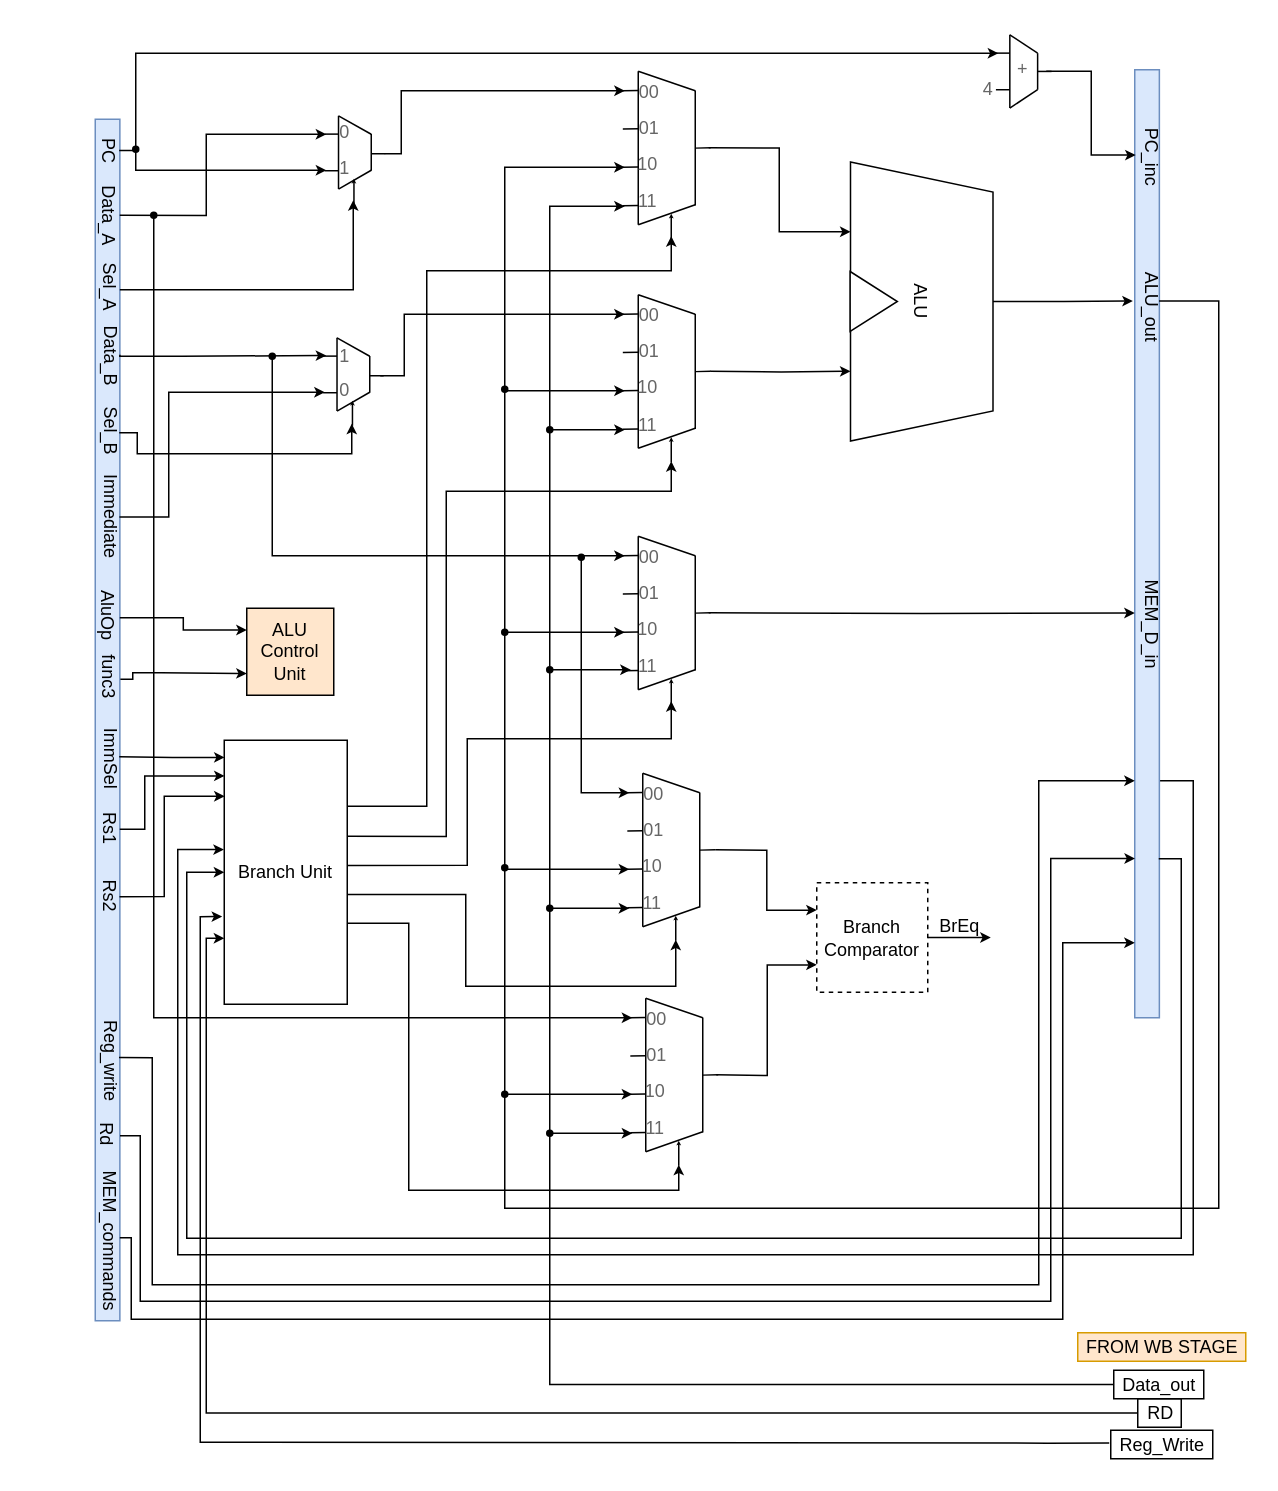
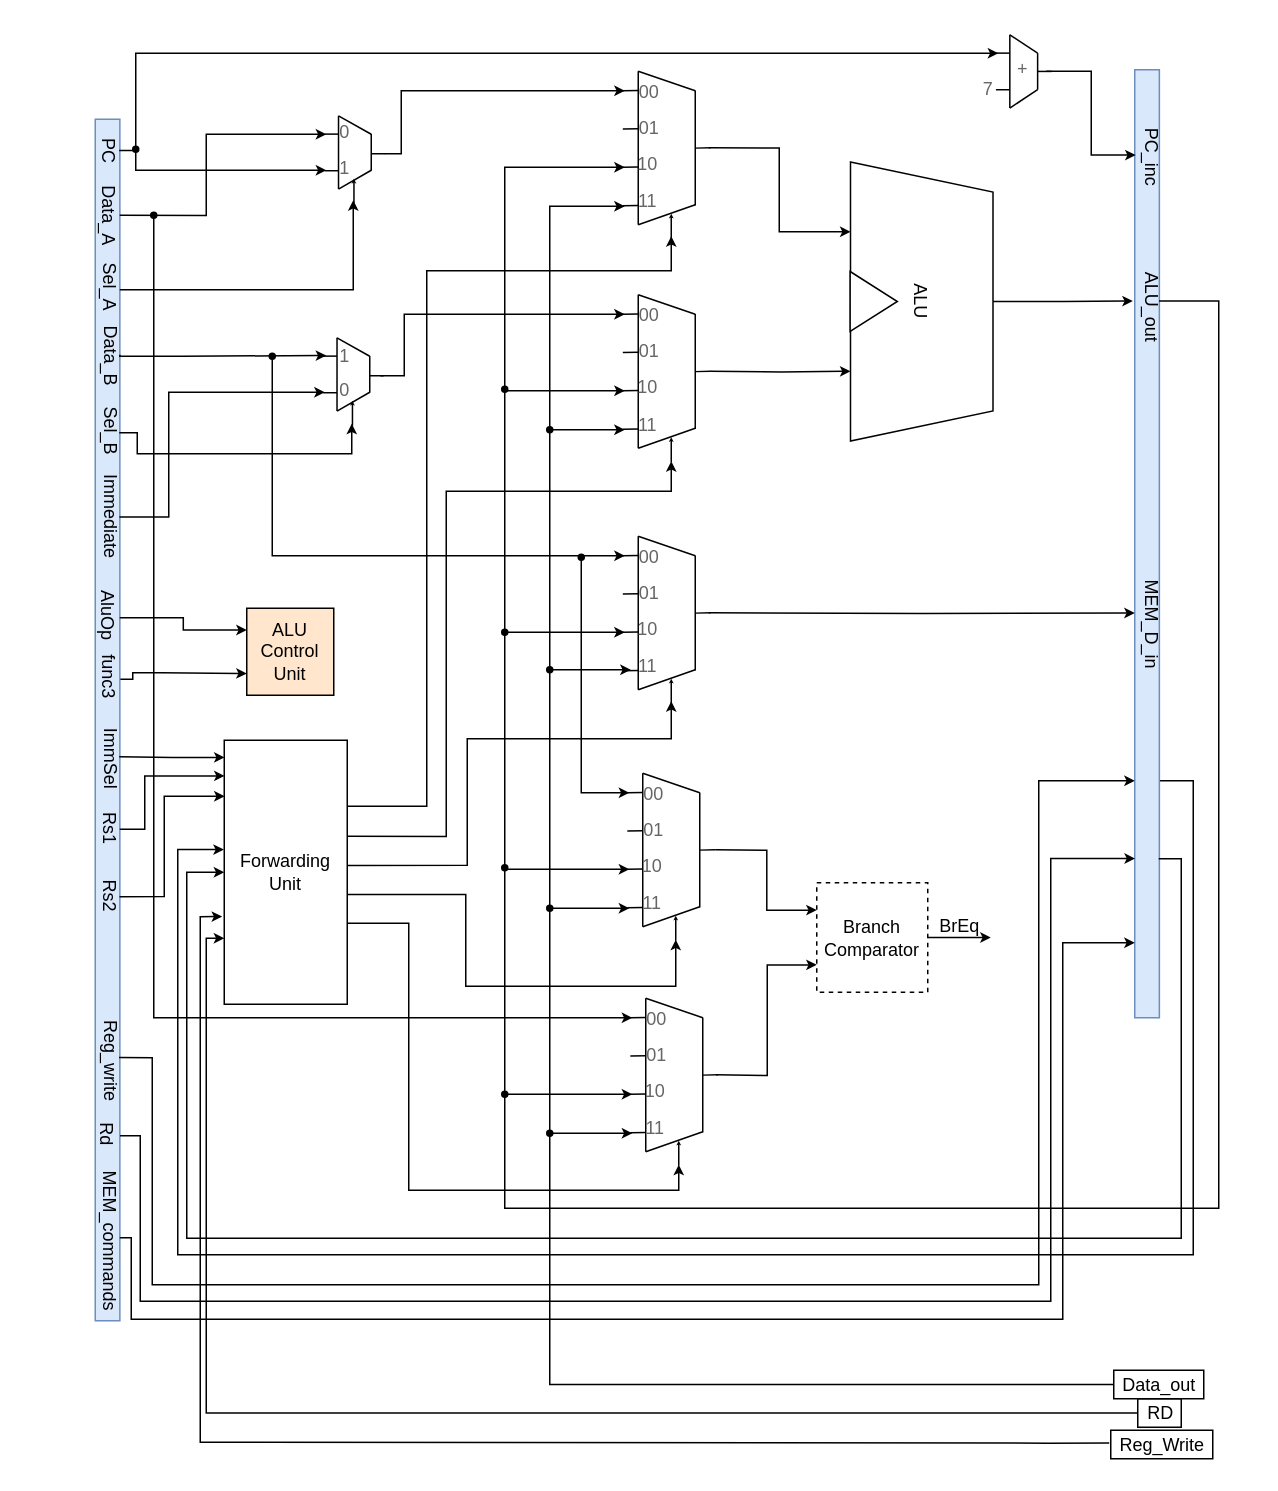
node "4": label "4" -> "7"
node "Branch Unit": label "Branch Unit" -> "Forwarding Unit"
node "FROM WB STAGE": removed
